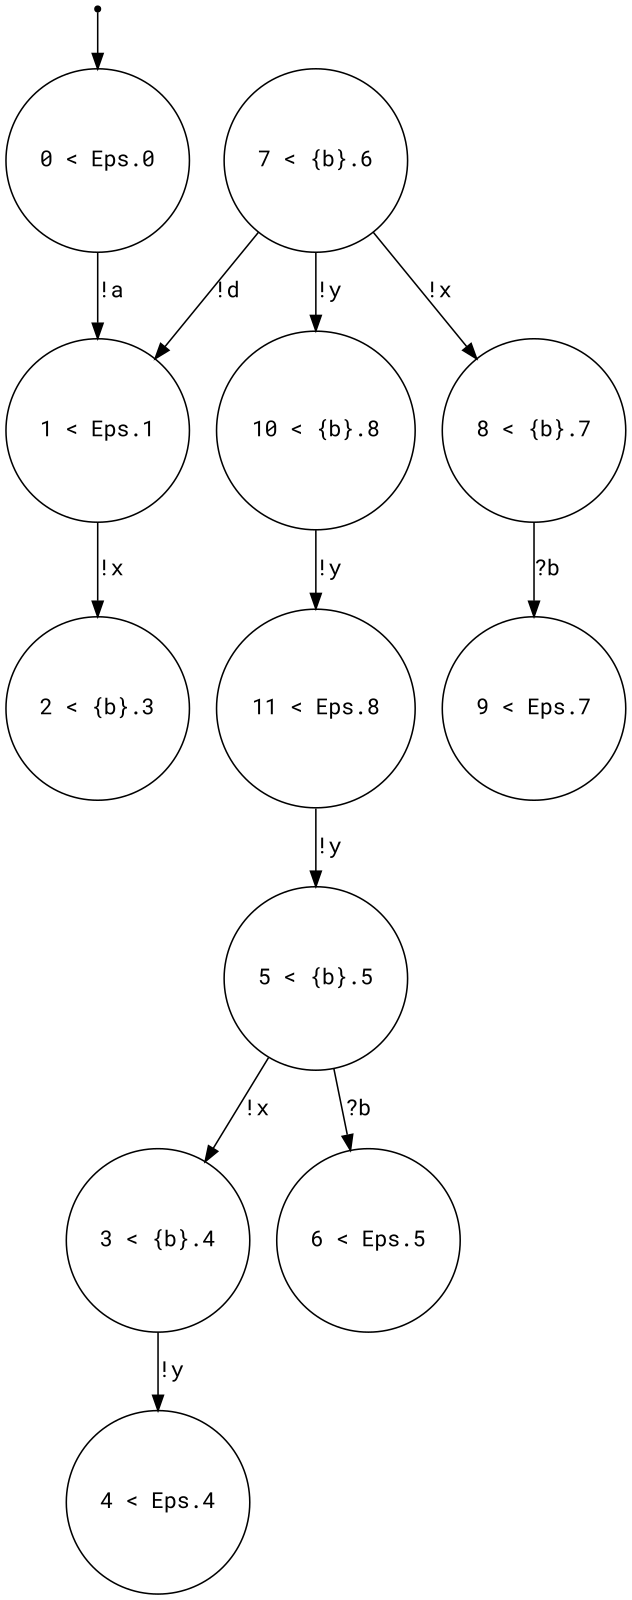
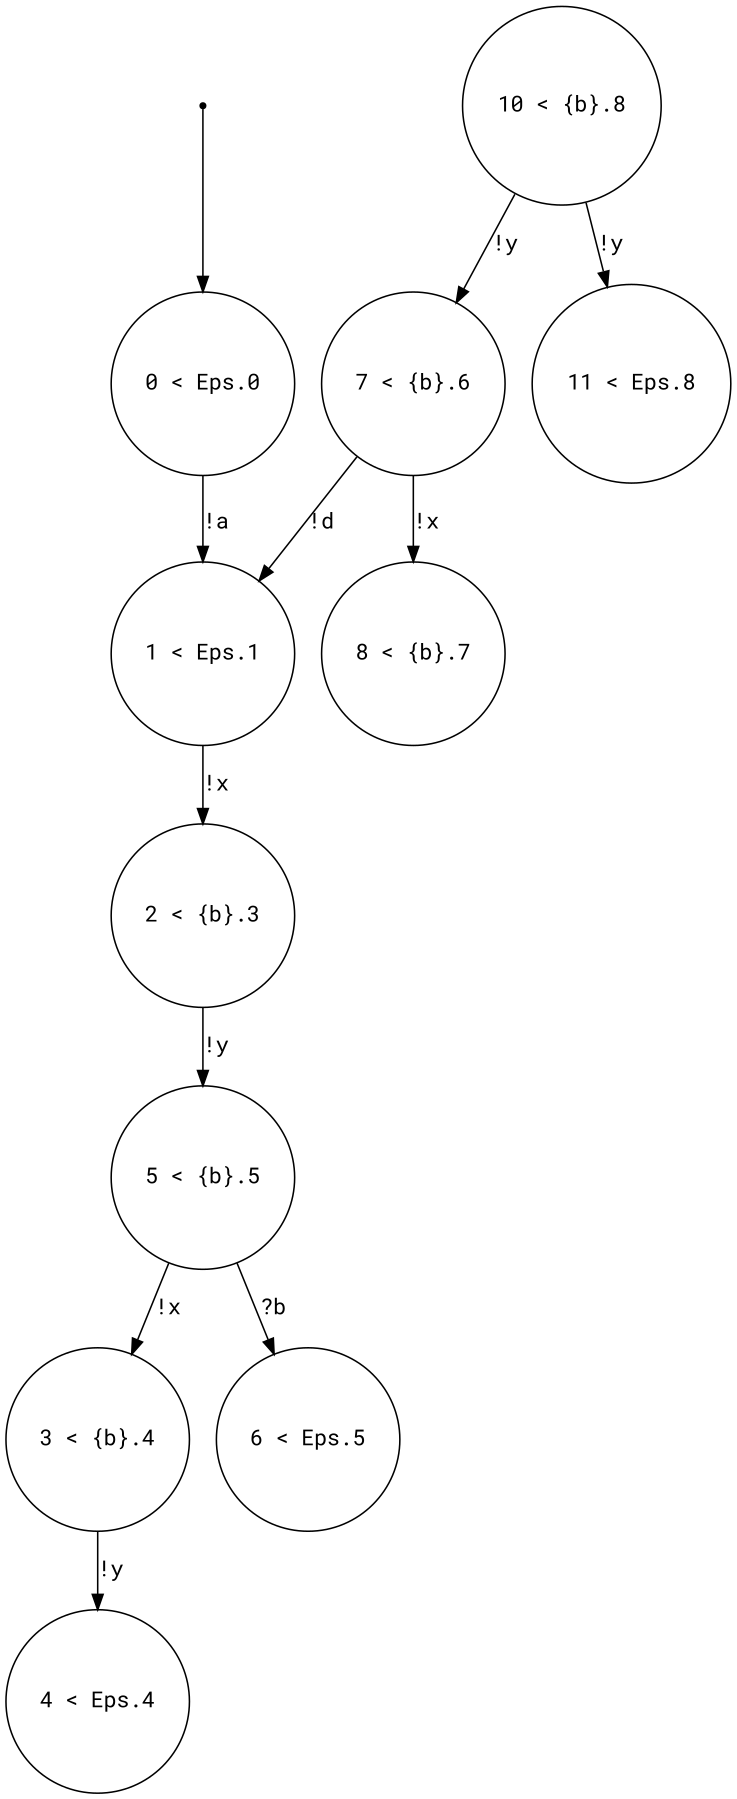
edge "7 < {b}.6" -> "10 < {b}.8": reversed
node "9 < Eps.7": removed
edge "11 < Eps.8" -> "5 < {b}.5": now "2 < {b}.3" -> "5 < {b}.5"
